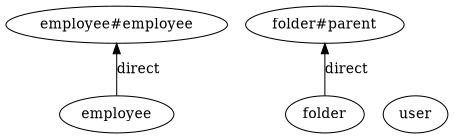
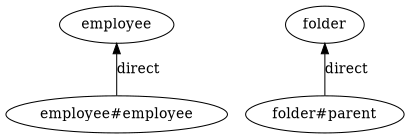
edge "employee" -> "employee#employee": reversed
edge "folder" -> "folder#parent": reversed
node "user": removed
